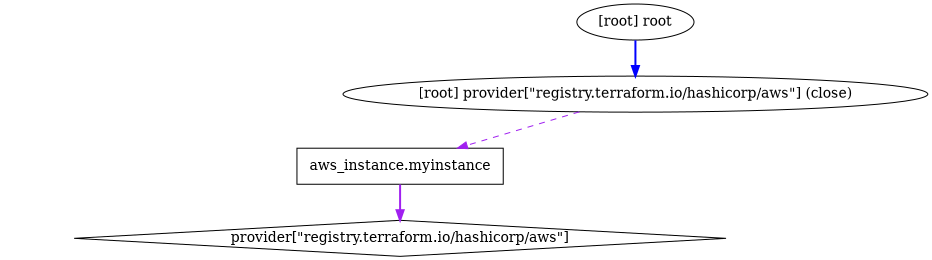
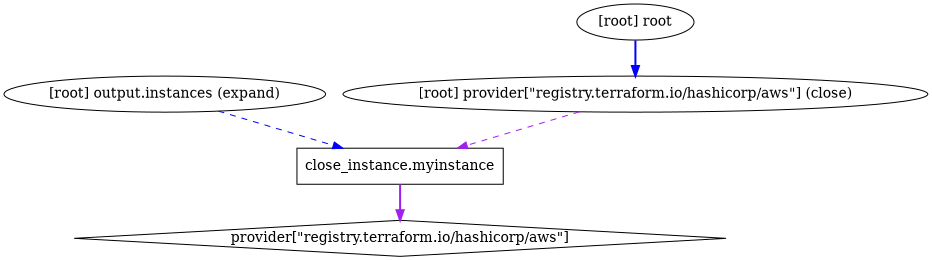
node "[root] output.instances (expand)": added
node "aws_instance.myinstance": label "aws_instance.myinstance" -> "close_instance.myinstance"
